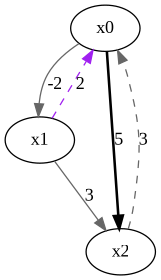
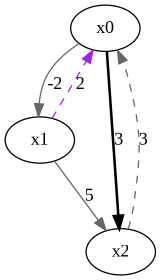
edge "x0" -> "x2": label "5" -> "3"
edge "x1" -> "x2": label "3" -> "5"
